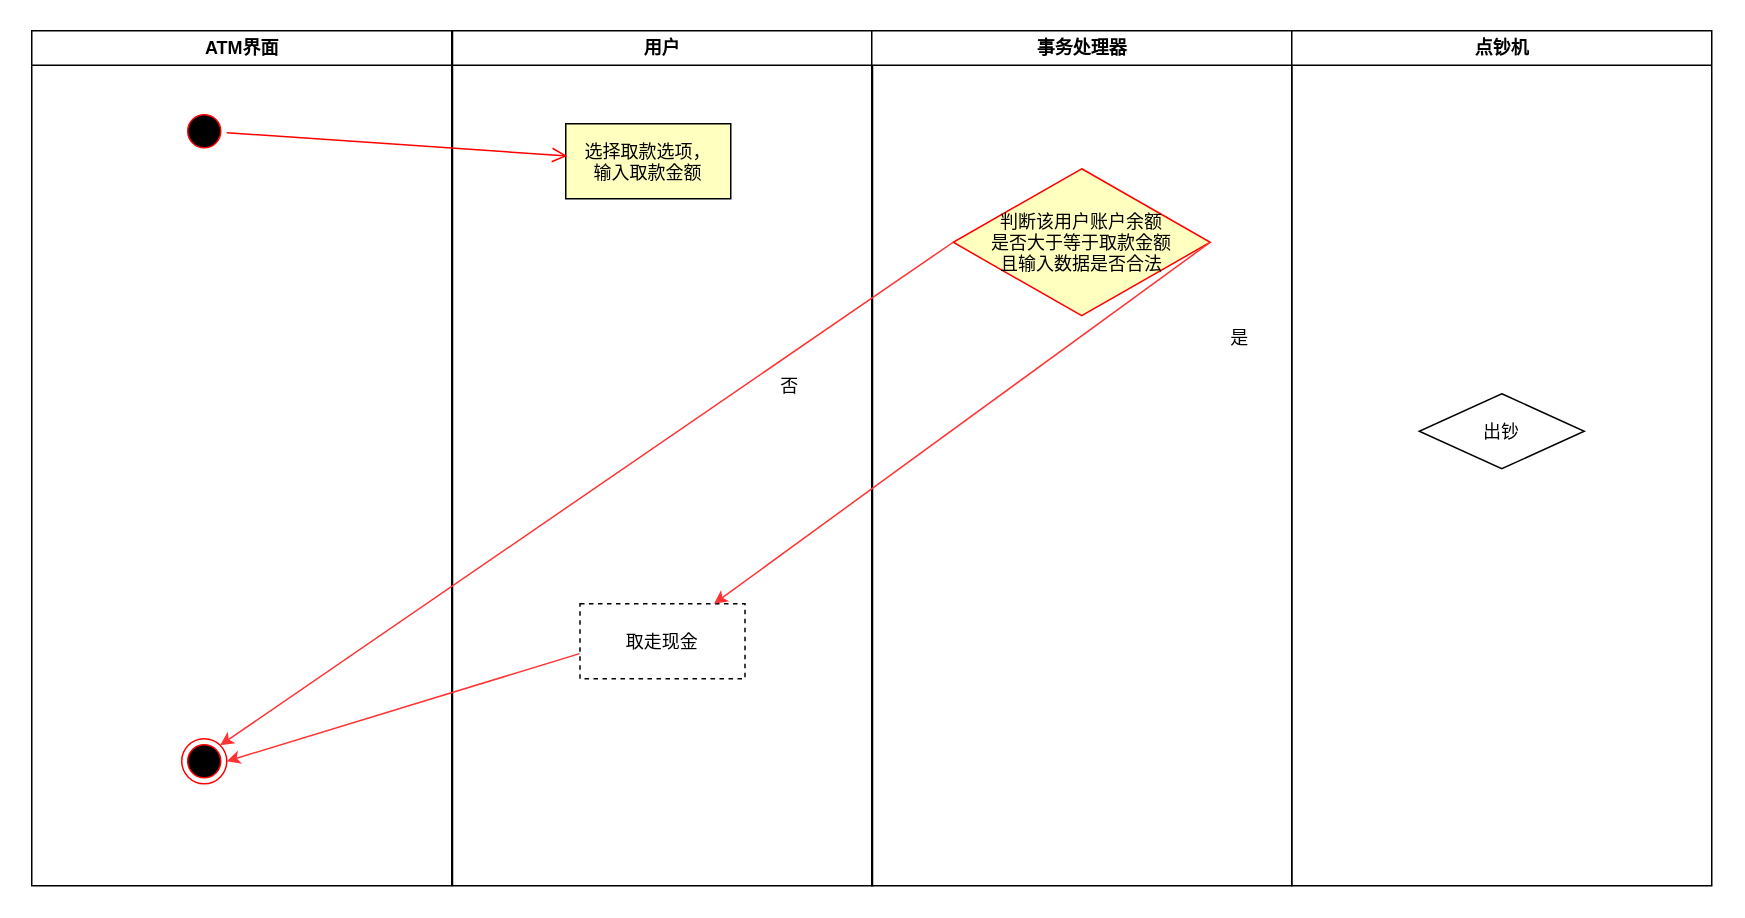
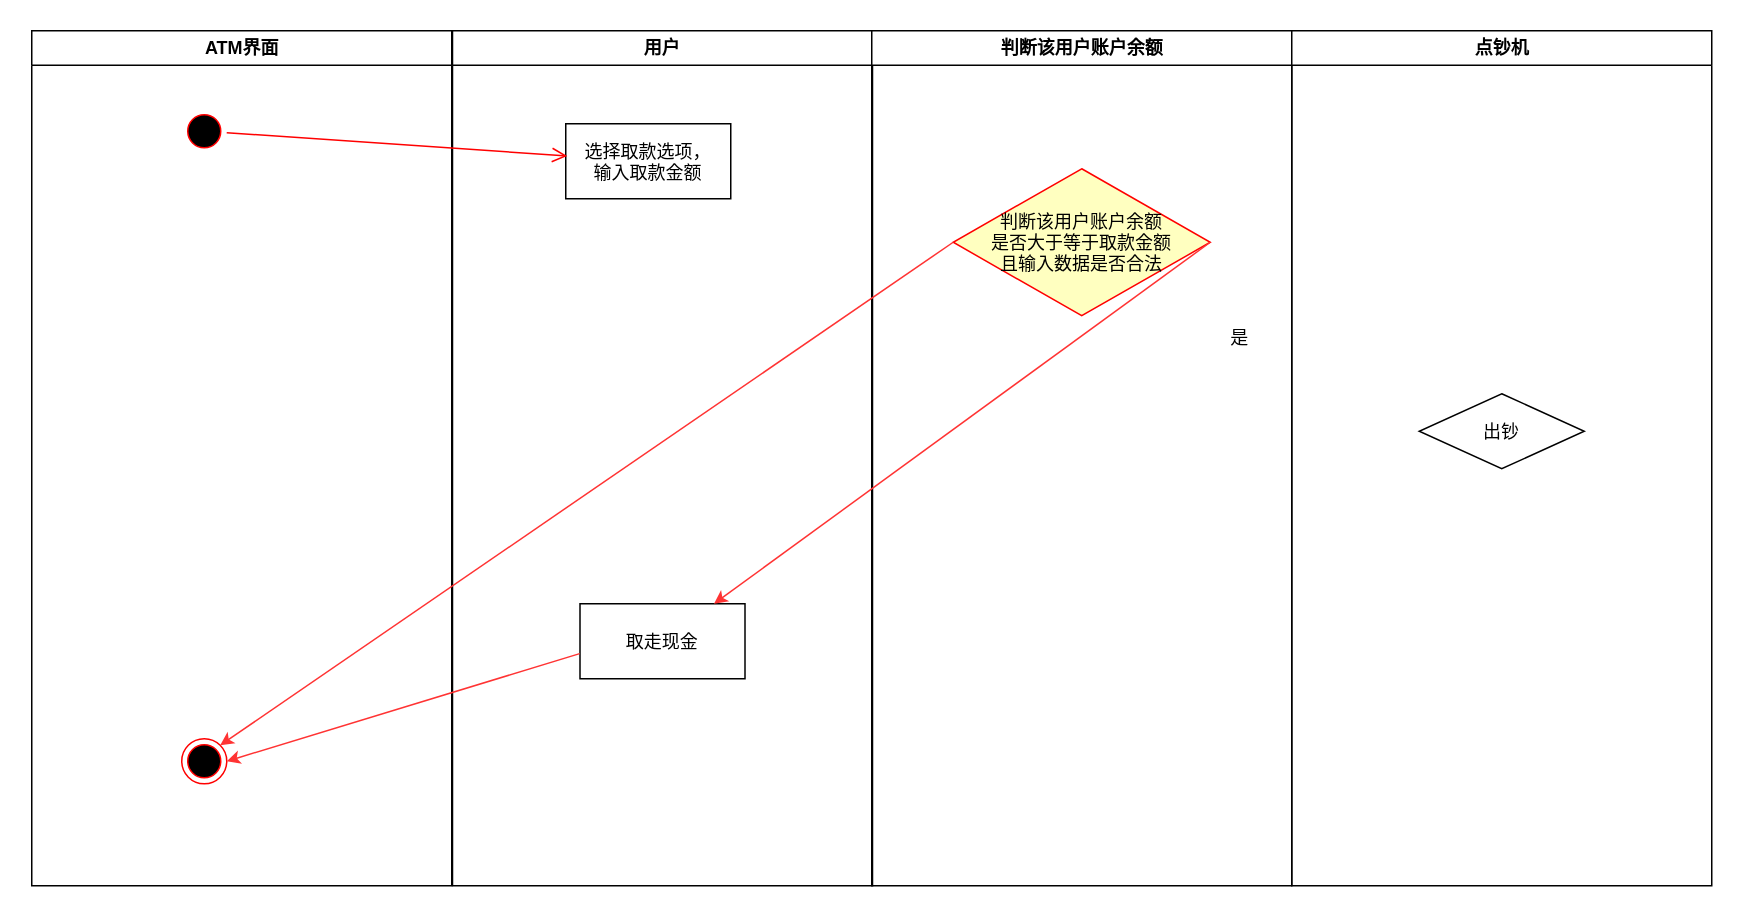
node "事务处理器": label "事务处理器" -> "判断该用户账户余额"
node "选择取款选项， 输入取款金额": fillcolor #ffffc0 -> #ffffff
node "否": removed
node "取走现金": style dashed -> solid
